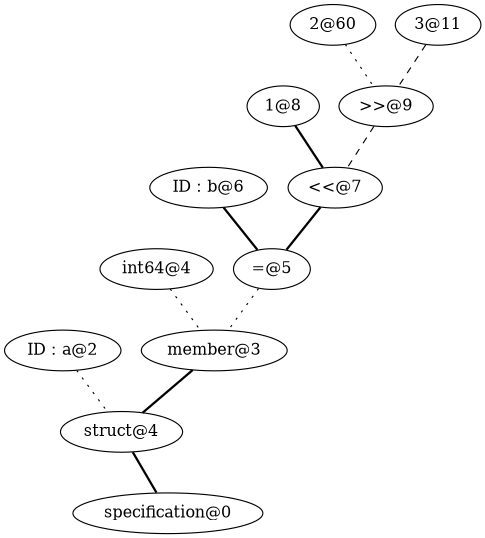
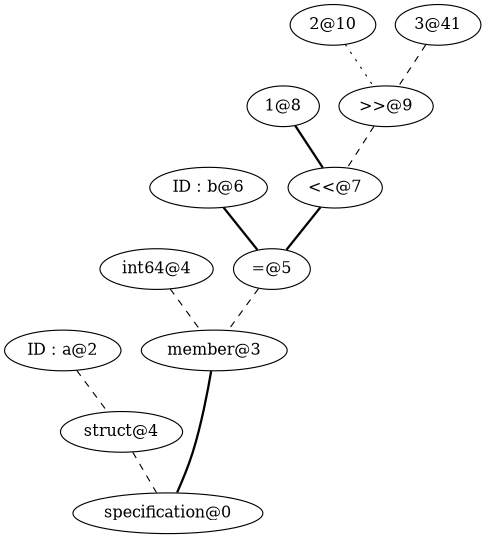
node "2@60": label "2@60" -> "2@10"
node "3@11": label "3@11" -> "3@41"
edge "=@5" -- "member@3": style dotted -> dashed
edge "int64@4" -- "member@3": style dotted -> dashed
edge "ID：a@2" -- "struct@4": style dotted -> dashed
edge "member@3" -- "struct@4": now "member@3" -- "specification@0"
edge "struct@4" -- "specification@0": style bold -> dashed
